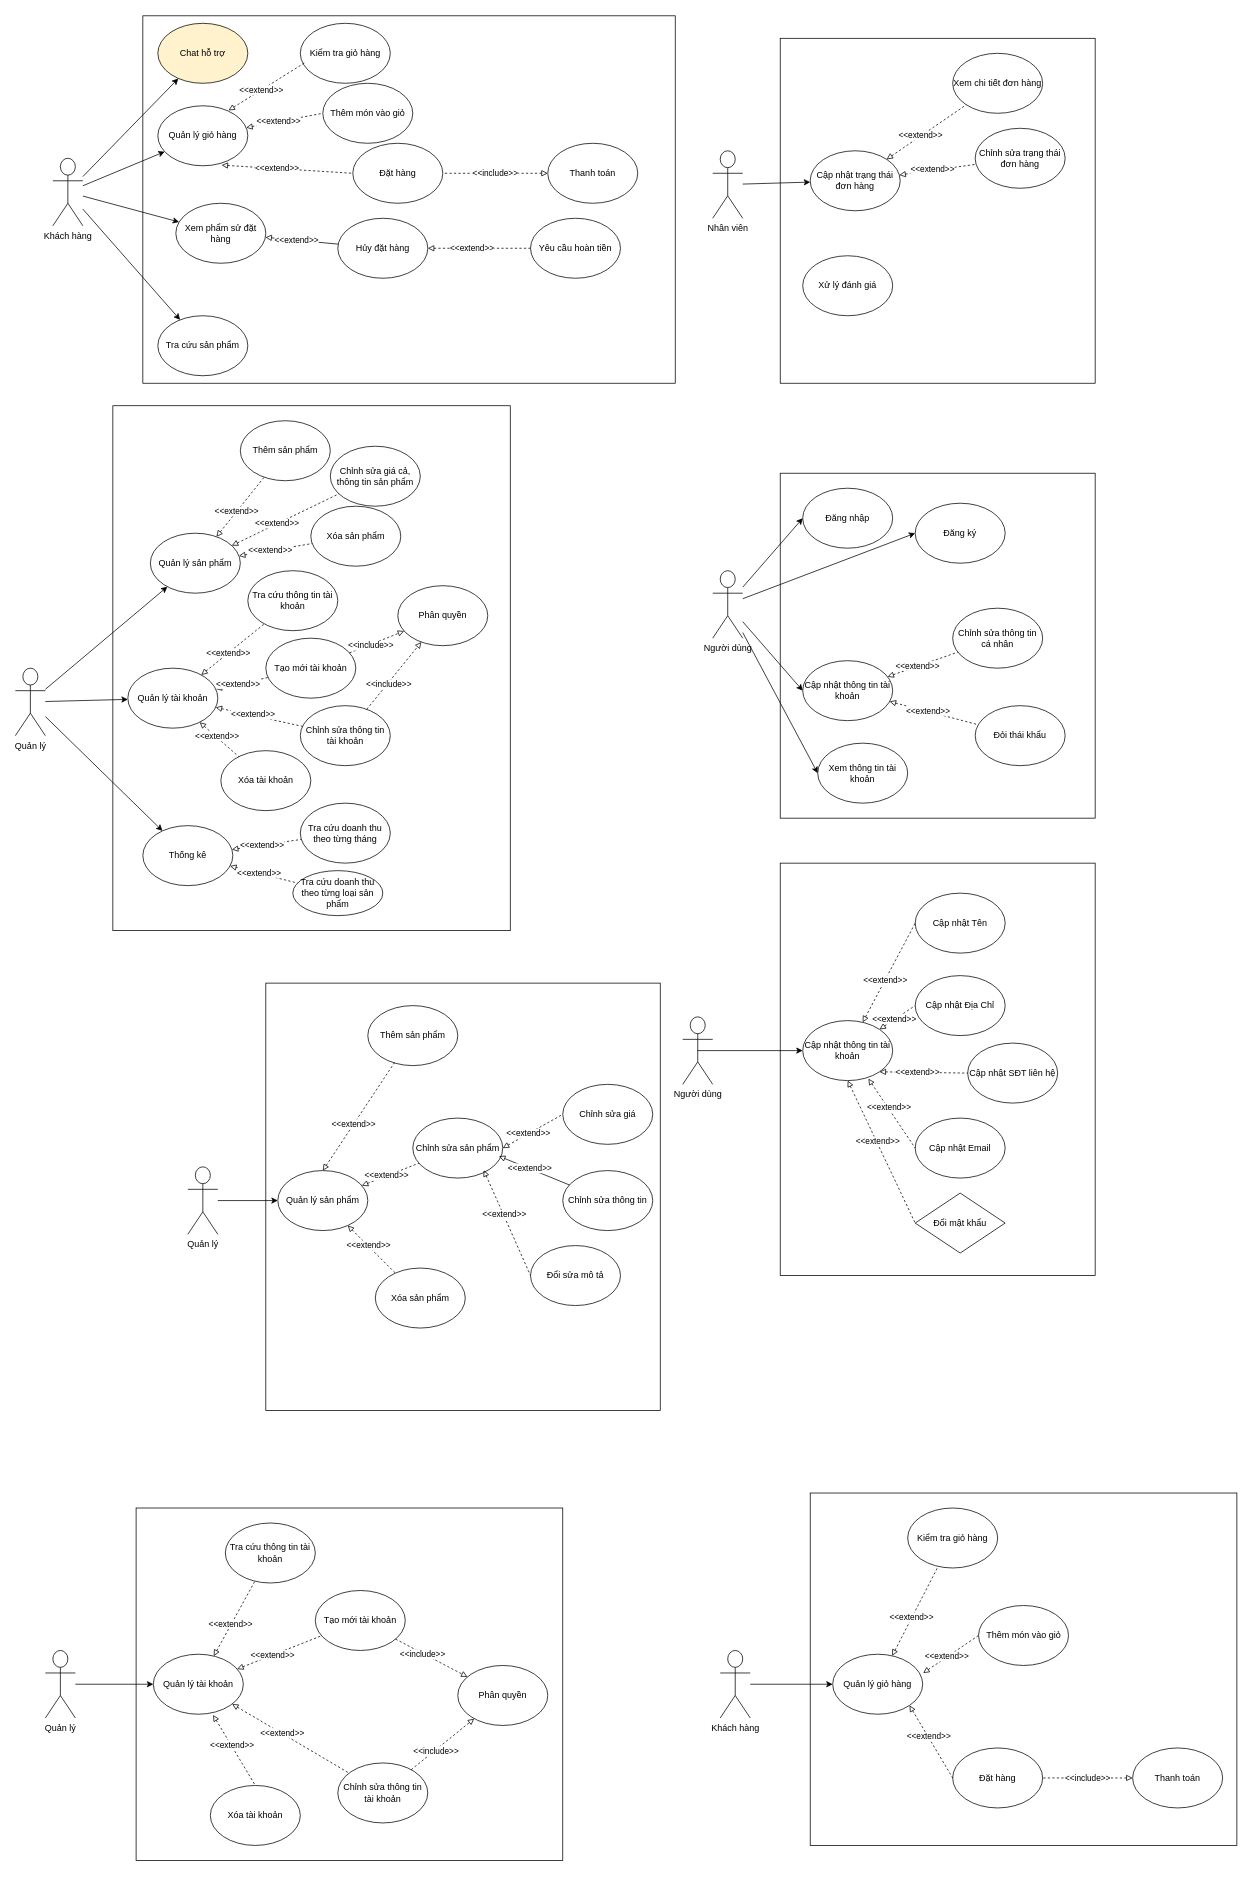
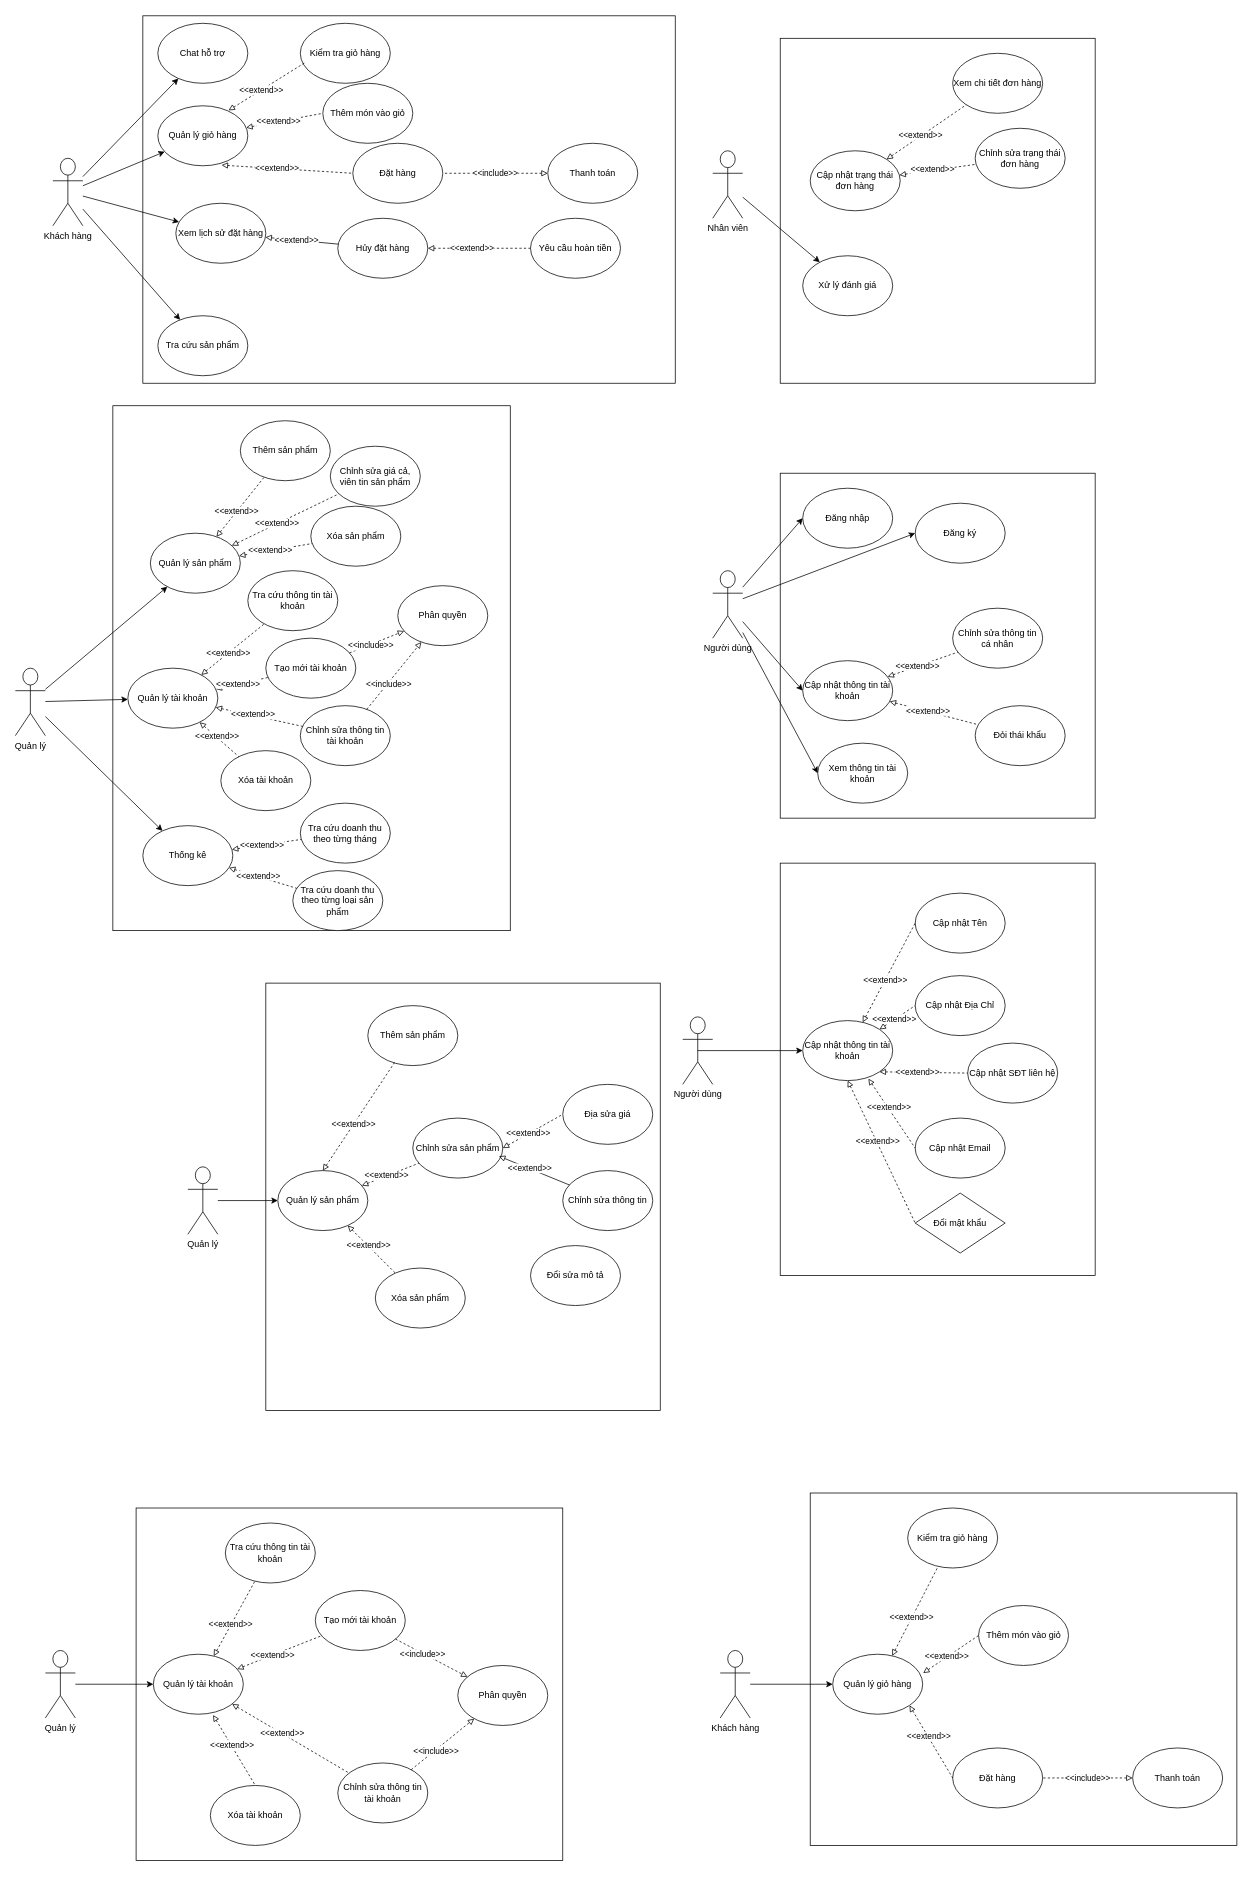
node "Chat hỗ trợ": fillcolor #fff2cc -> #ffffff
edge "Nhân viên" -> "Cập nhật trạng thái đơn hàng": now "Nhân viên" -> "Xử lý đánh giá"
node "Xem phẩm sử đặt hàng": label "Xem phẩm sử đặt hàng" -> "Xem lịch sử đặt hàng"
node "Chỉnh sửa giá cả, thông tin sản phẩm": label "Chỉnh sửa giá cả, thông tin sản phẩm" -> "Chỉnh sửa giá cả, viên tin sản phẩm"
node "Tra cứu doanh thu theo từng loại sản phẩm": size 90x45 -> 90x60
node "Chỉnh sửa giá": label "Chỉnh sửa giá" -> "Địa sửa giá"
edge "Đổi sửa mô tả" -> "Chỉnh sửa sản phẩm": removed, label "<<extend>>"
